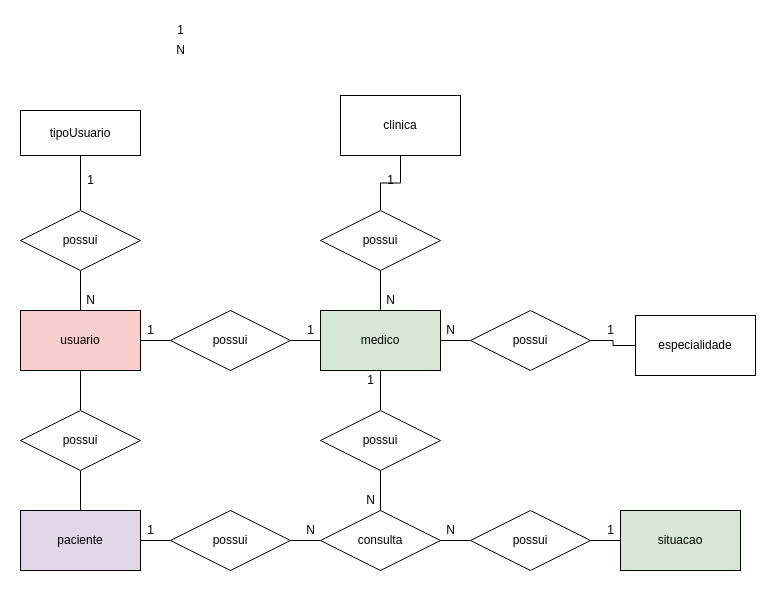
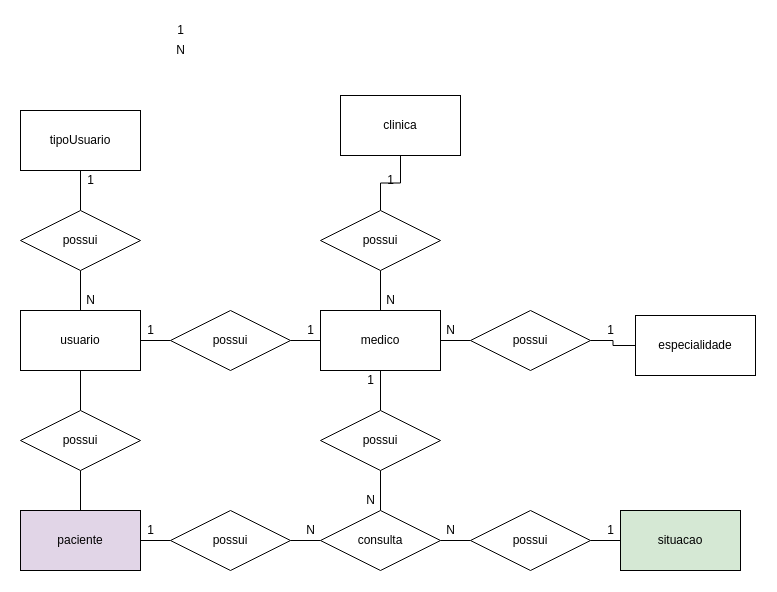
node "tipoUsuario": size 120x45 -> 120x60
node "usuario": fillcolor #f8cecc -> #ffffff
node "medico": fillcolor #d5e8d4 -> #ffffff
